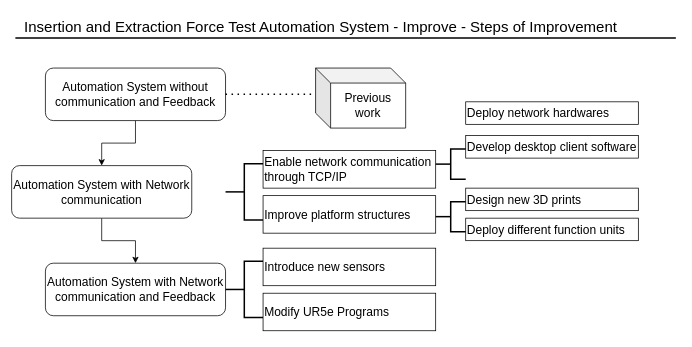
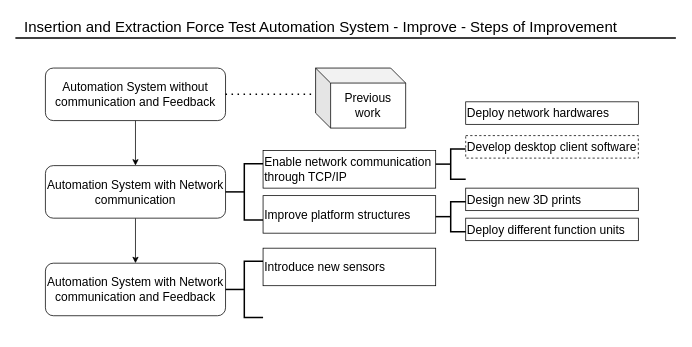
node "Develop desktop client software": style solid -> dashed
node "Automation System with Network communication": moved (102, 192) -> (135, 192)
node "Modify UR5e Programs": removed
